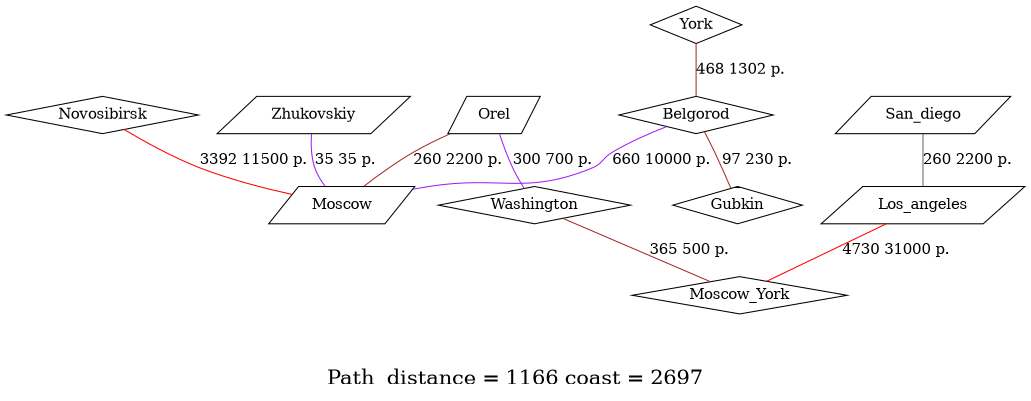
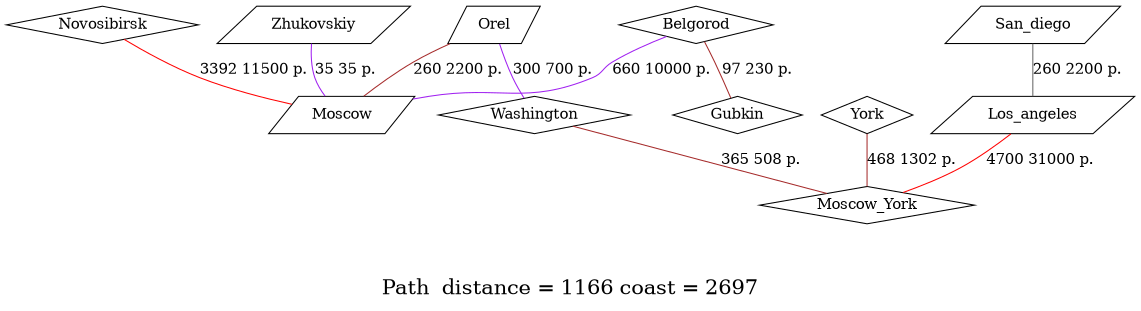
edge "York" -- "Belgorod": now "York" -- "Moscow_York"
edge "Washington" -- "Moscow_York": label "365 500 p." -> "365 508 p."
edge "Los_angeles" -- "Moscow_York": label "4730 31000 p." -> "4700 31000 p."
